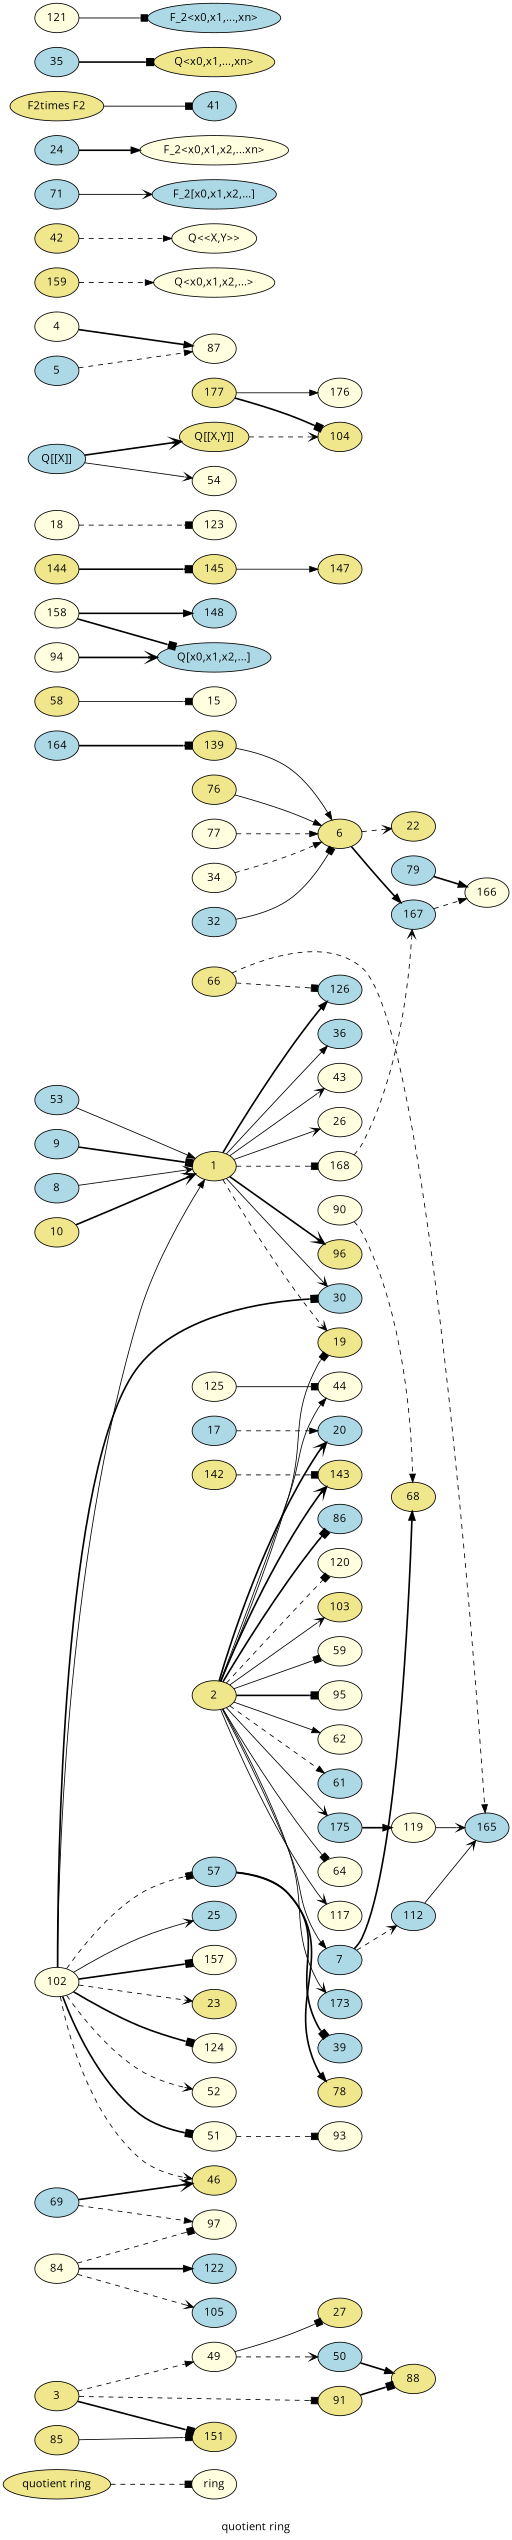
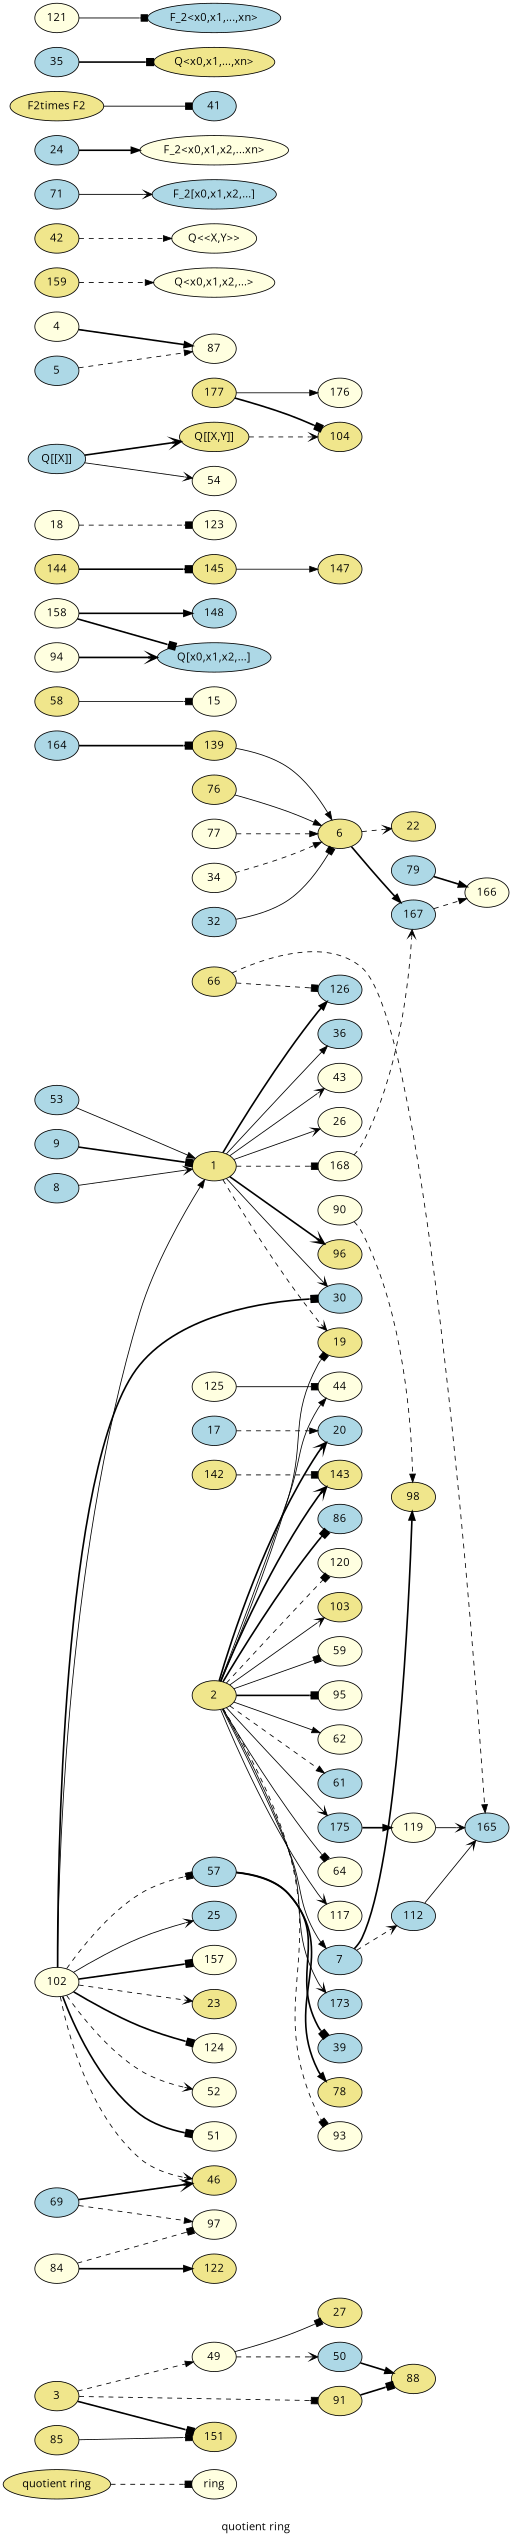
node "10": removed
node "68": label "68" -> "98"
edge "51" -> "93": now "2" -> "93"
node "122": fillcolor lightblue -> khaki
node "105": removed
